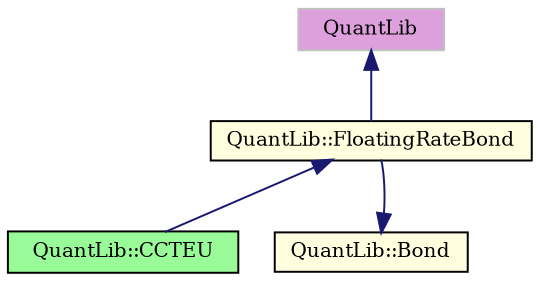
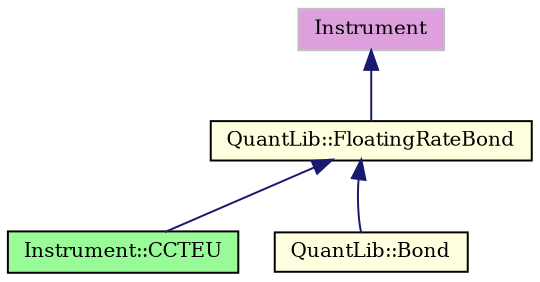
node "QuantLib": label "QuantLib" -> "Instrument"
edge "QuantLib::FloatingRateBond" -> "QuantLib::Bond": reversed
node "QuantLib::CCTEU": label "QuantLib::CCTEU" -> "Instrument::CCTEU"
